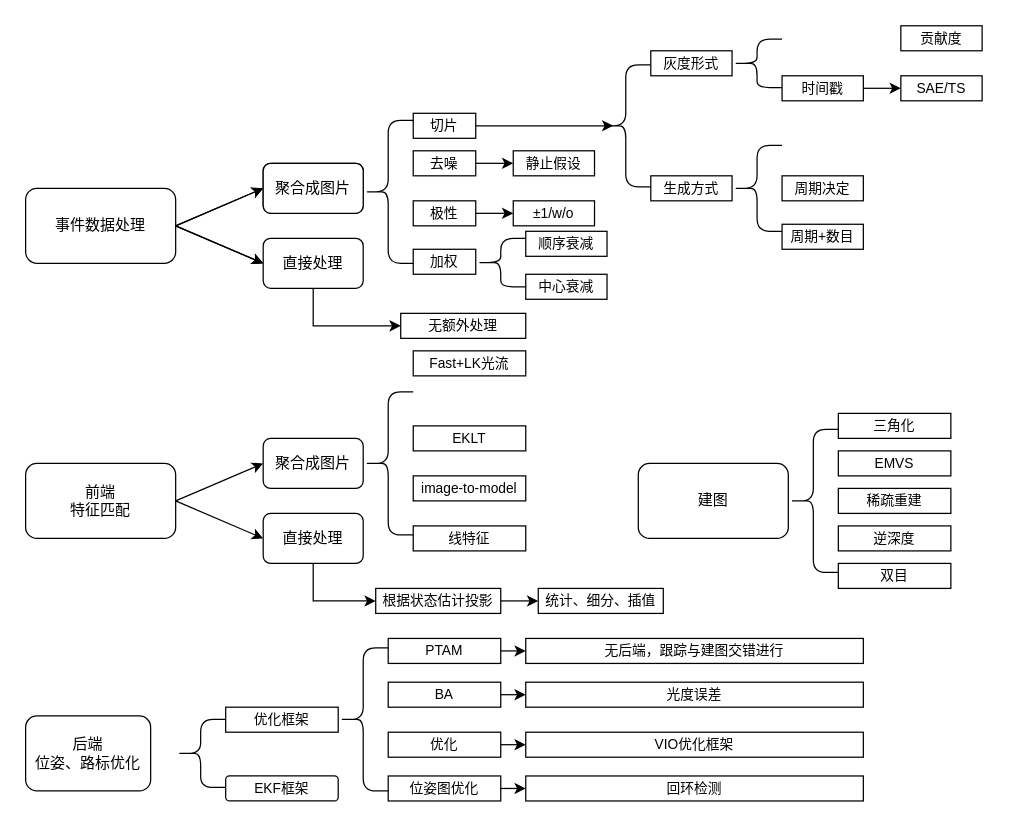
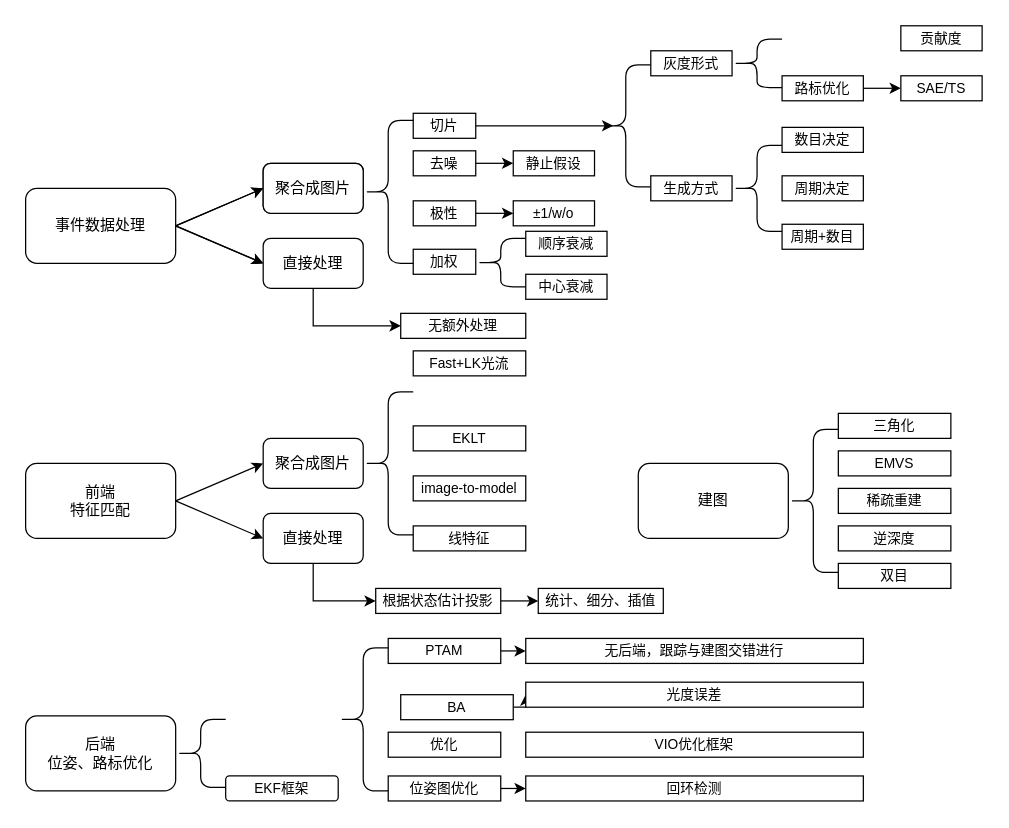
node "时间戳": label "时间戳" -> "路标优化"
node "数目决定": added
node "BA": moved (444, 694) -> (457, 707)
node "优化框架": removed
edge "优化" -> "VIO优化框架": removed
node "后端 位姿、路标优化": size 125x75 -> 150x75
